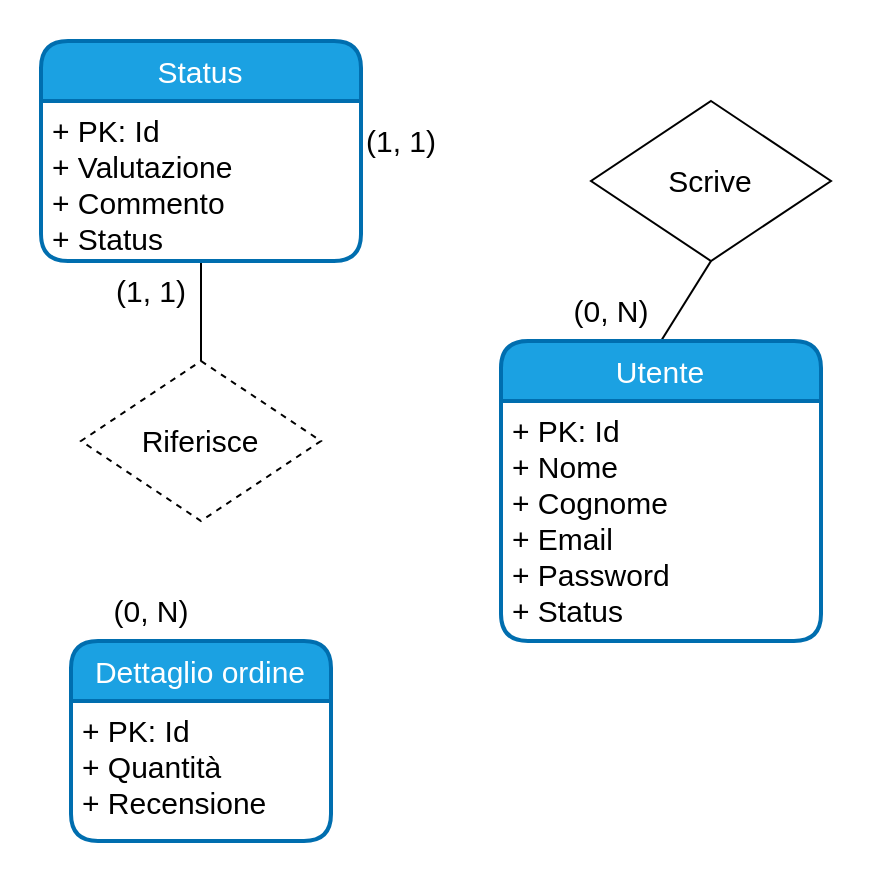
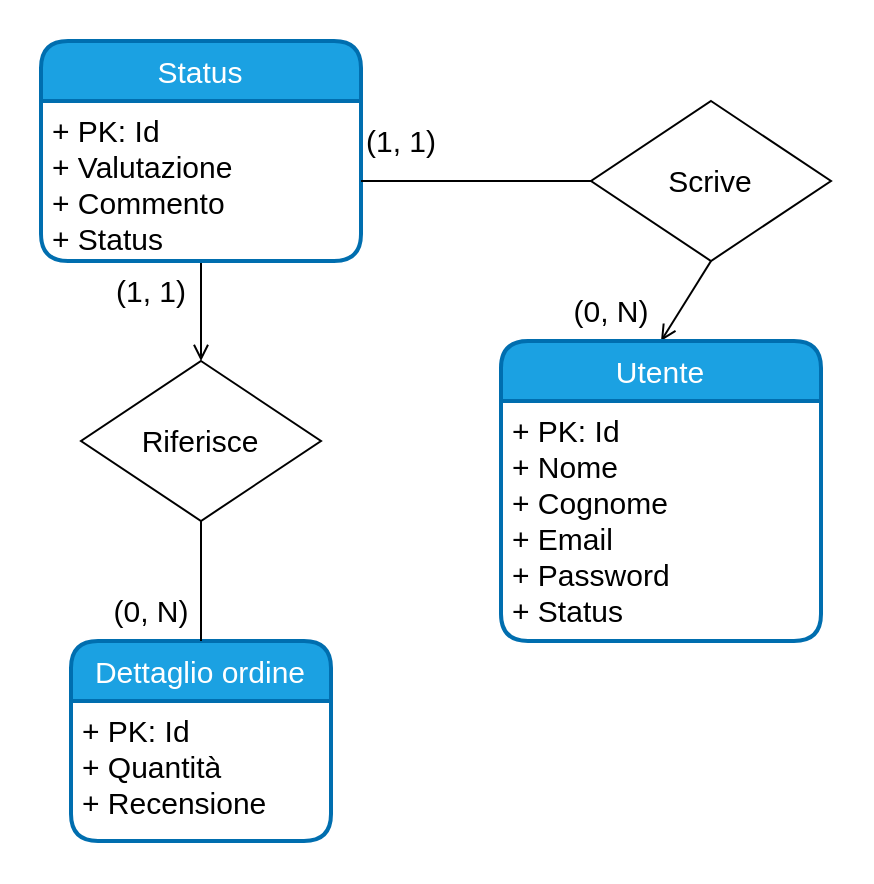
edge "+ PK: Id + Valutazione + Commento + Status" -- "Scrive": added
edge "Scrive" -- "Utente": arrowhead none -> open
edge "+ PK: Id + Valutazione + Commento + Status" -- "Riferisce": arrowhead none -> open
node "Riferisce": style dashed -> solid
edge "Riferisce" -- "Dettaglio ordine": added
